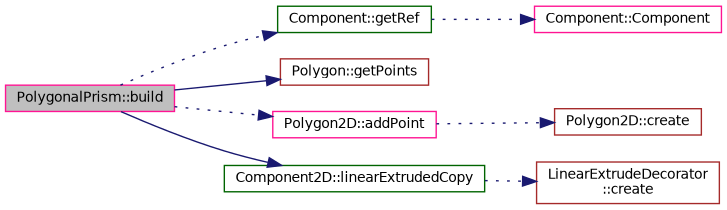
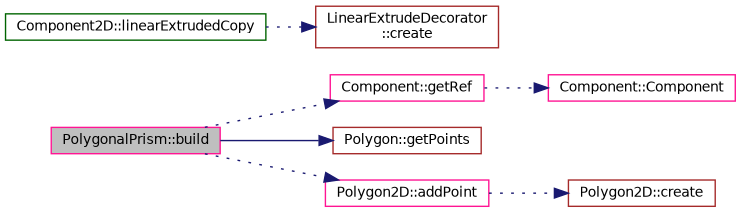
node "Component::getRef": color darkgreen -> deeppink
edge "PolygonalPrism::build" -> "Component2D::linearExtrudedCopy": removed
